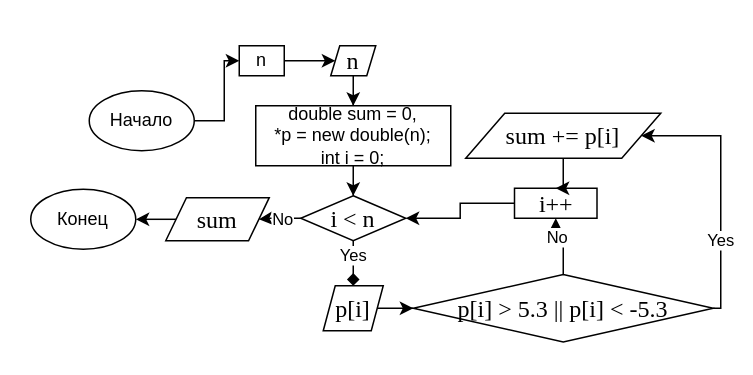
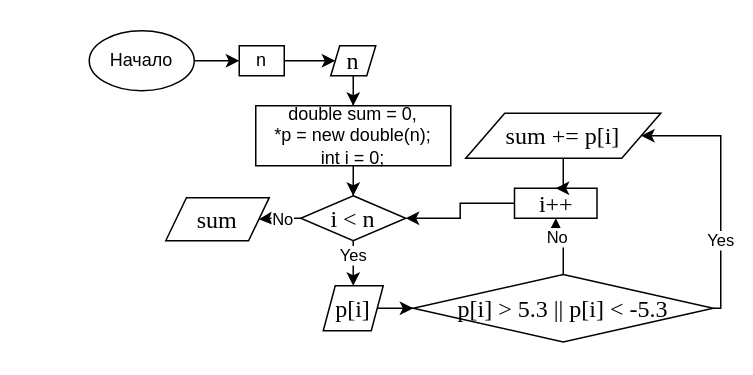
node "Начало": moved (142, 121) -> (142, 61)
node "Конец": removed
edge "sum" -> "Конец": removed
edge "i < n" -> "p[i]": arrowhead diamond -> classic
